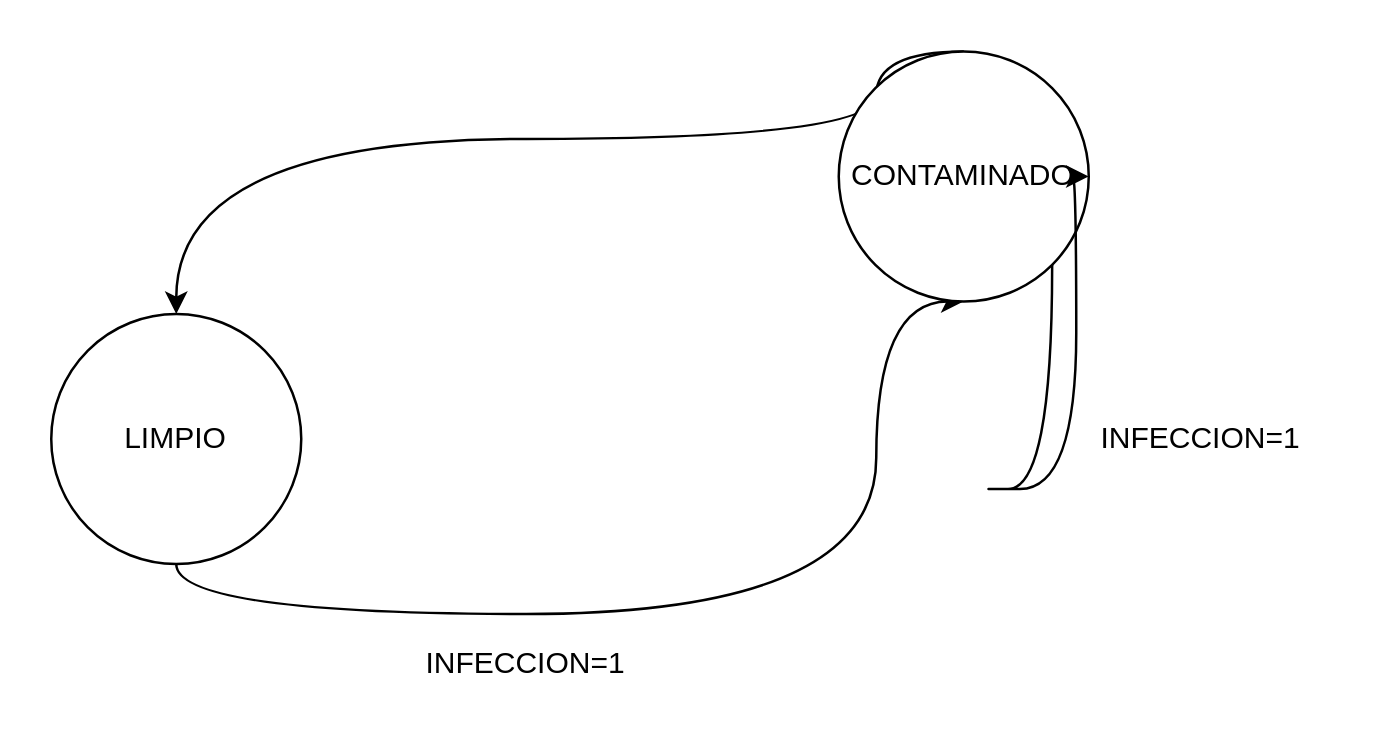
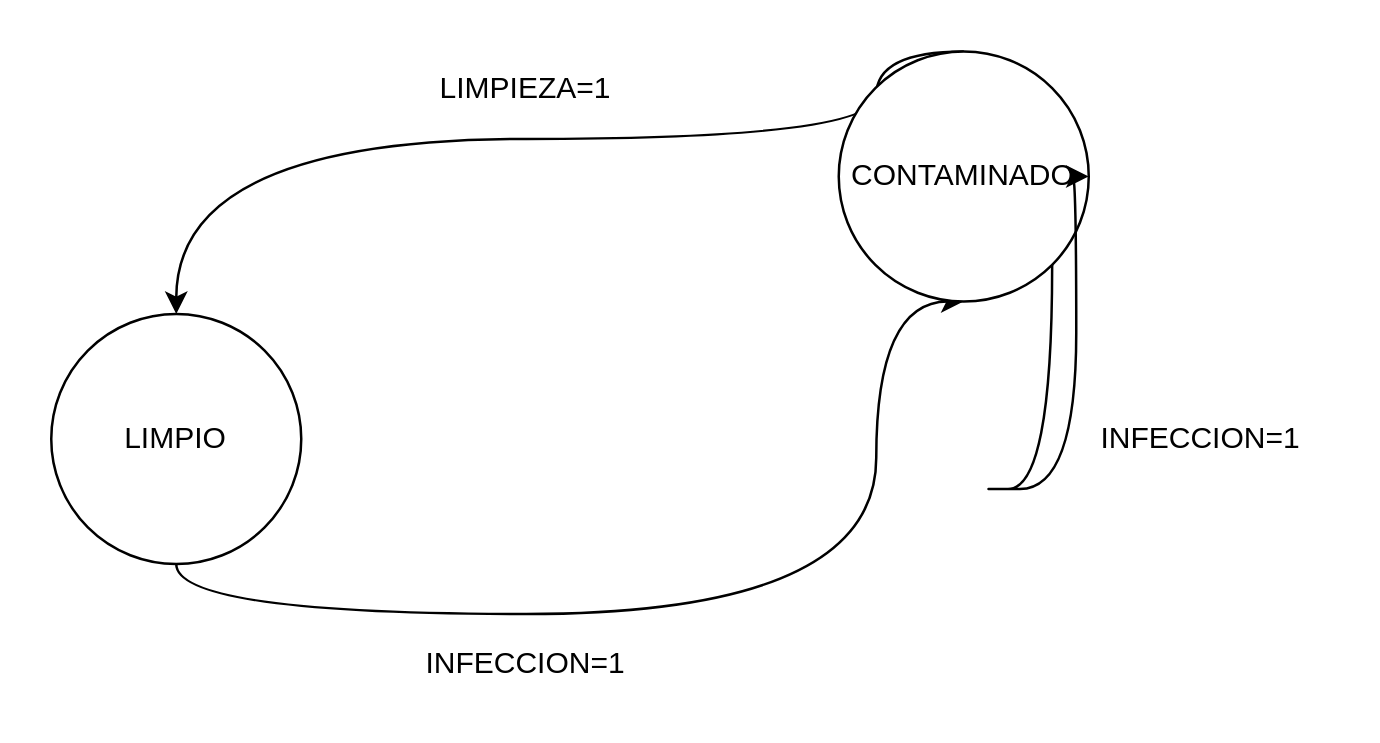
node "LIMPIEZA=1": added
